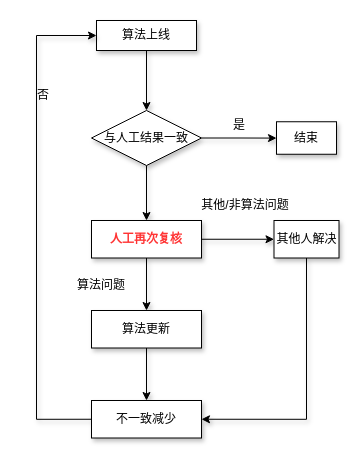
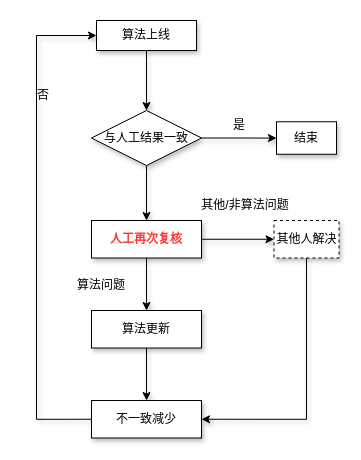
node "其他人解决": style solid -> dashed
